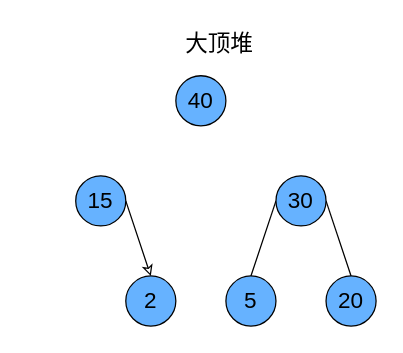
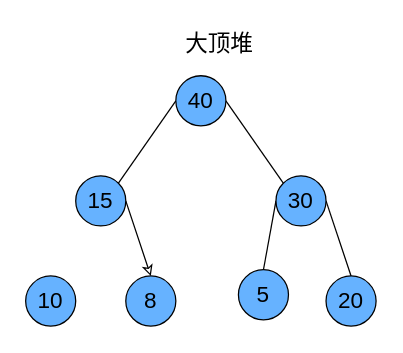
edge "40" -- "15": added
edge "40" -- "30": added
node "10": added
node "2": label "2" -> "8"
node "5": moved (251, 301) -> (263, 294)
